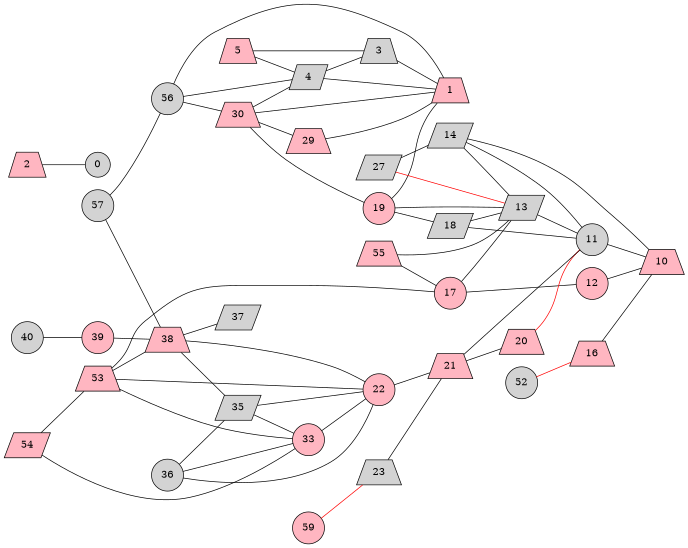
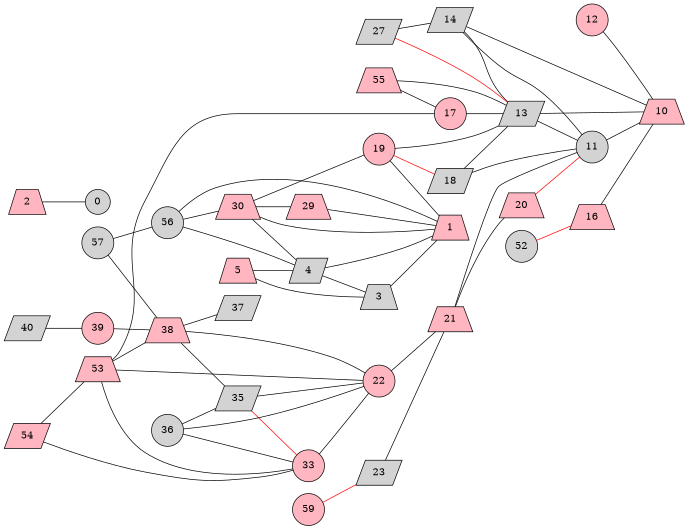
edge "10" -- "13": added
edge "19" -- "18": color black -> red
edge "12" -- "17": removed
node "40": shape circle -> parallelogram
edge "35" -- "33": color black -> red
node "23": shape trapezium -> parallelogram
